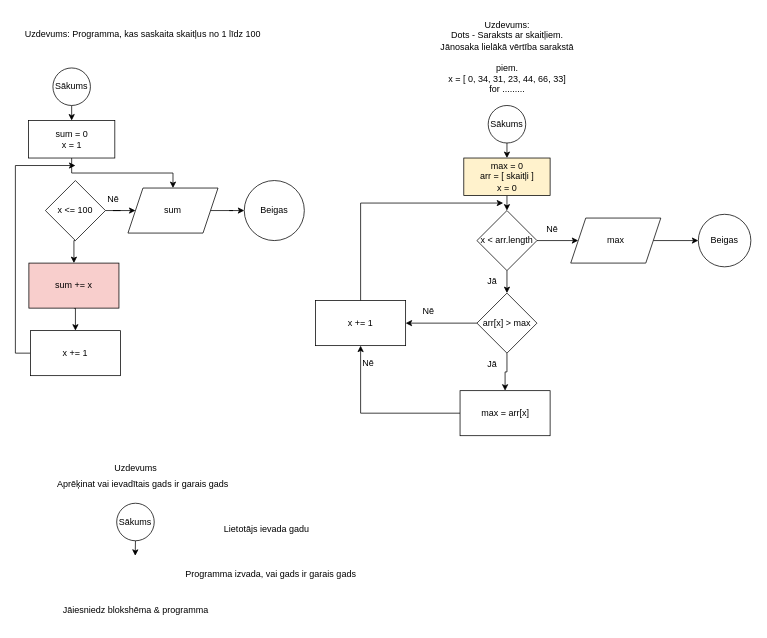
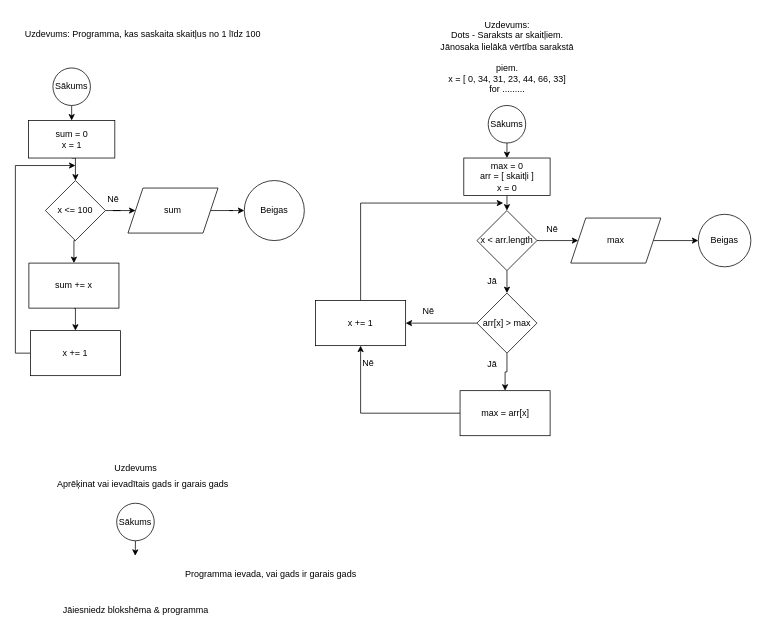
edge "sum = 0 x = 1" -> "sum": now "sum = 0 x = 1" -> "x <= 100"
node "max = 0 arr = [ skaitļi ] x = 0": fillcolor #fff2cc -> #ffffff
node "sum += x": fillcolor #f8cecc -> #ffffff
node "Lietotājs ievada gadu": removed
node "Programma izvada, vai gads ir garais gads": label "Programma izvada, vai gads ir garais gads" -> "Programma ievada, vai gads ir garais gads"
